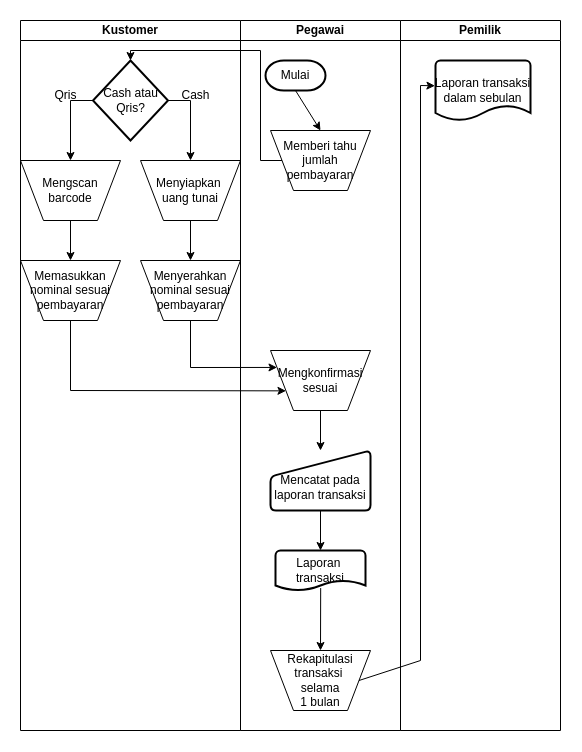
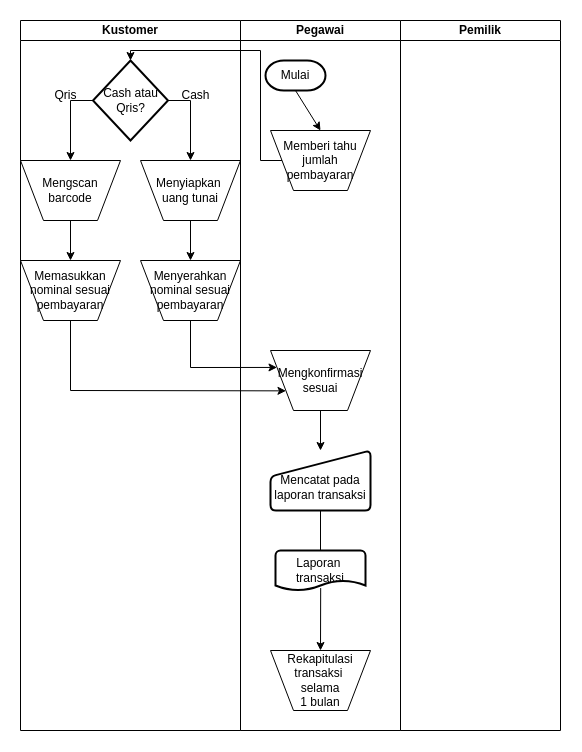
node "Laporan transaksi dalam sebulan": removed
edge "Rekapitulasi transaksi selama 1 bulan" -> "Laporan transaksi dalam sebulan": removed
edge "Mencatat pada laporan transaksi" -> "Laporan transaksi": arrowhead classic -> none
